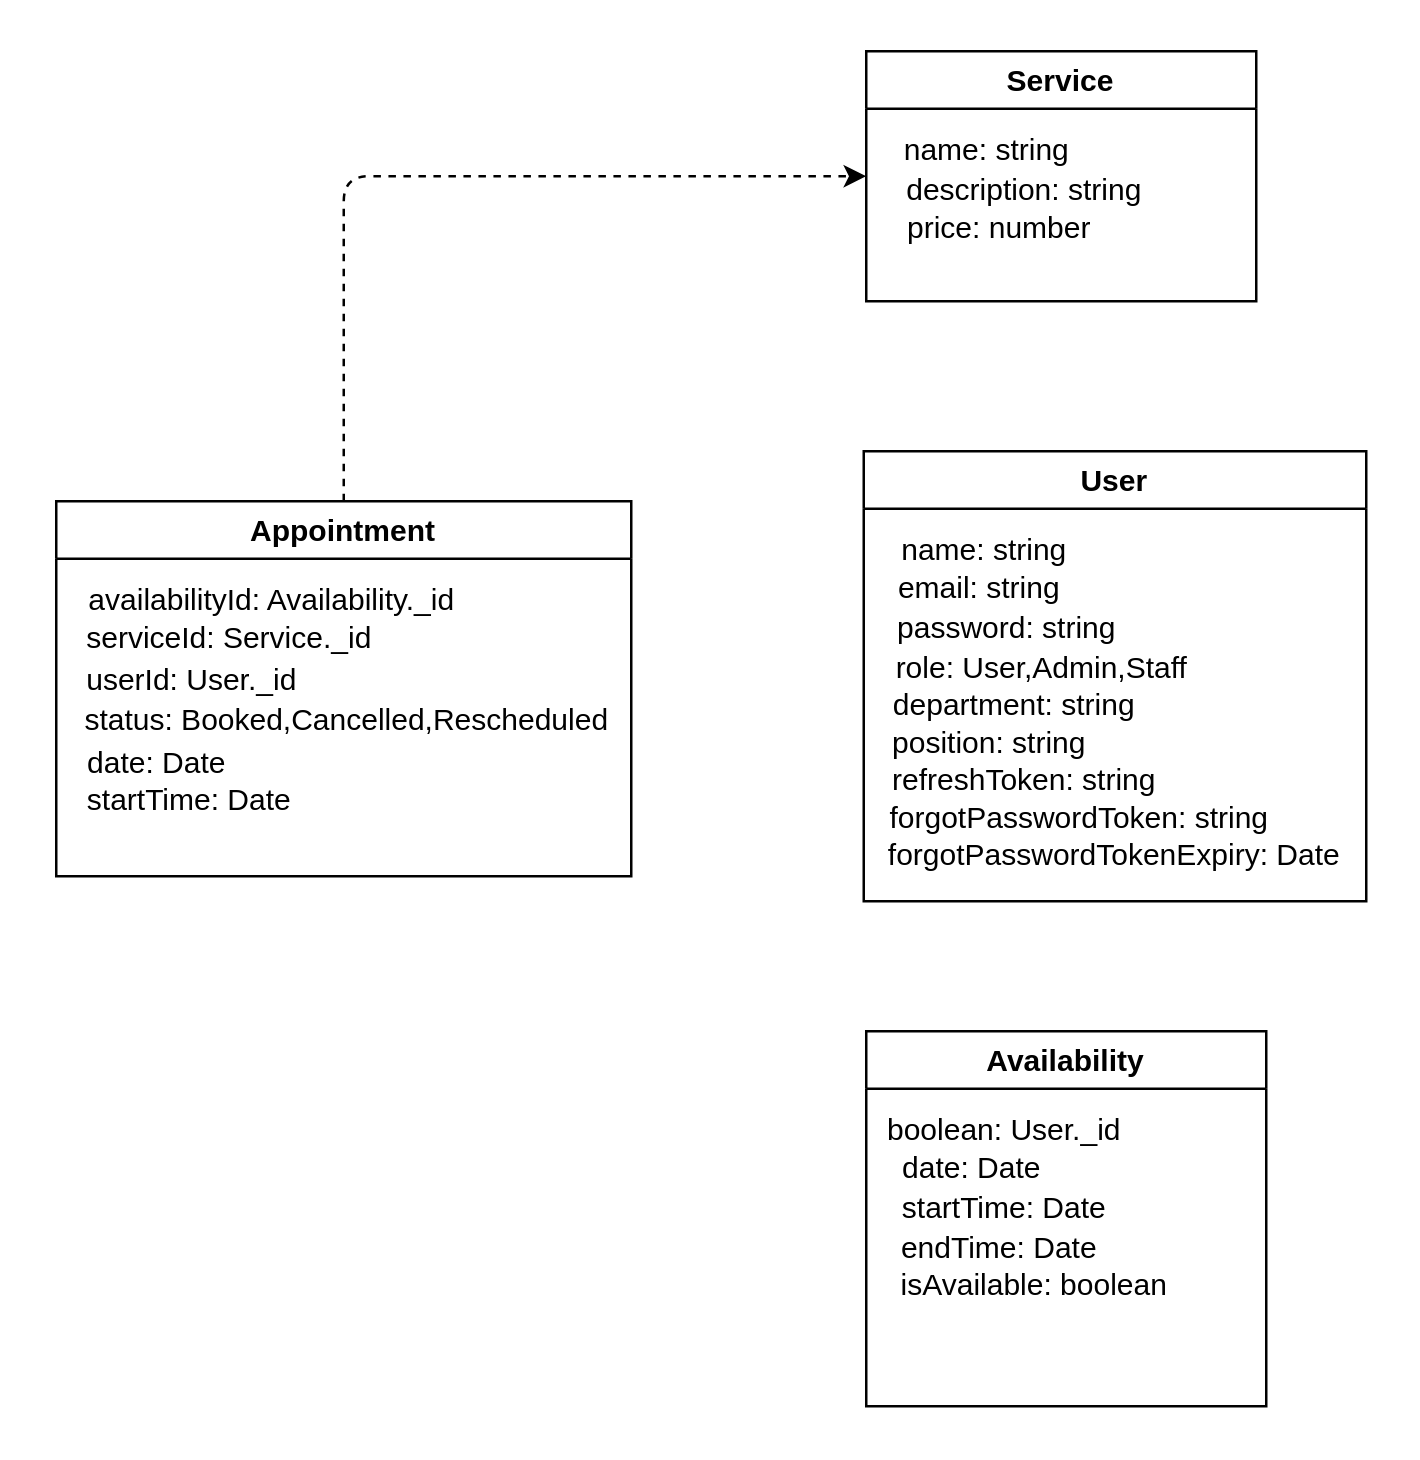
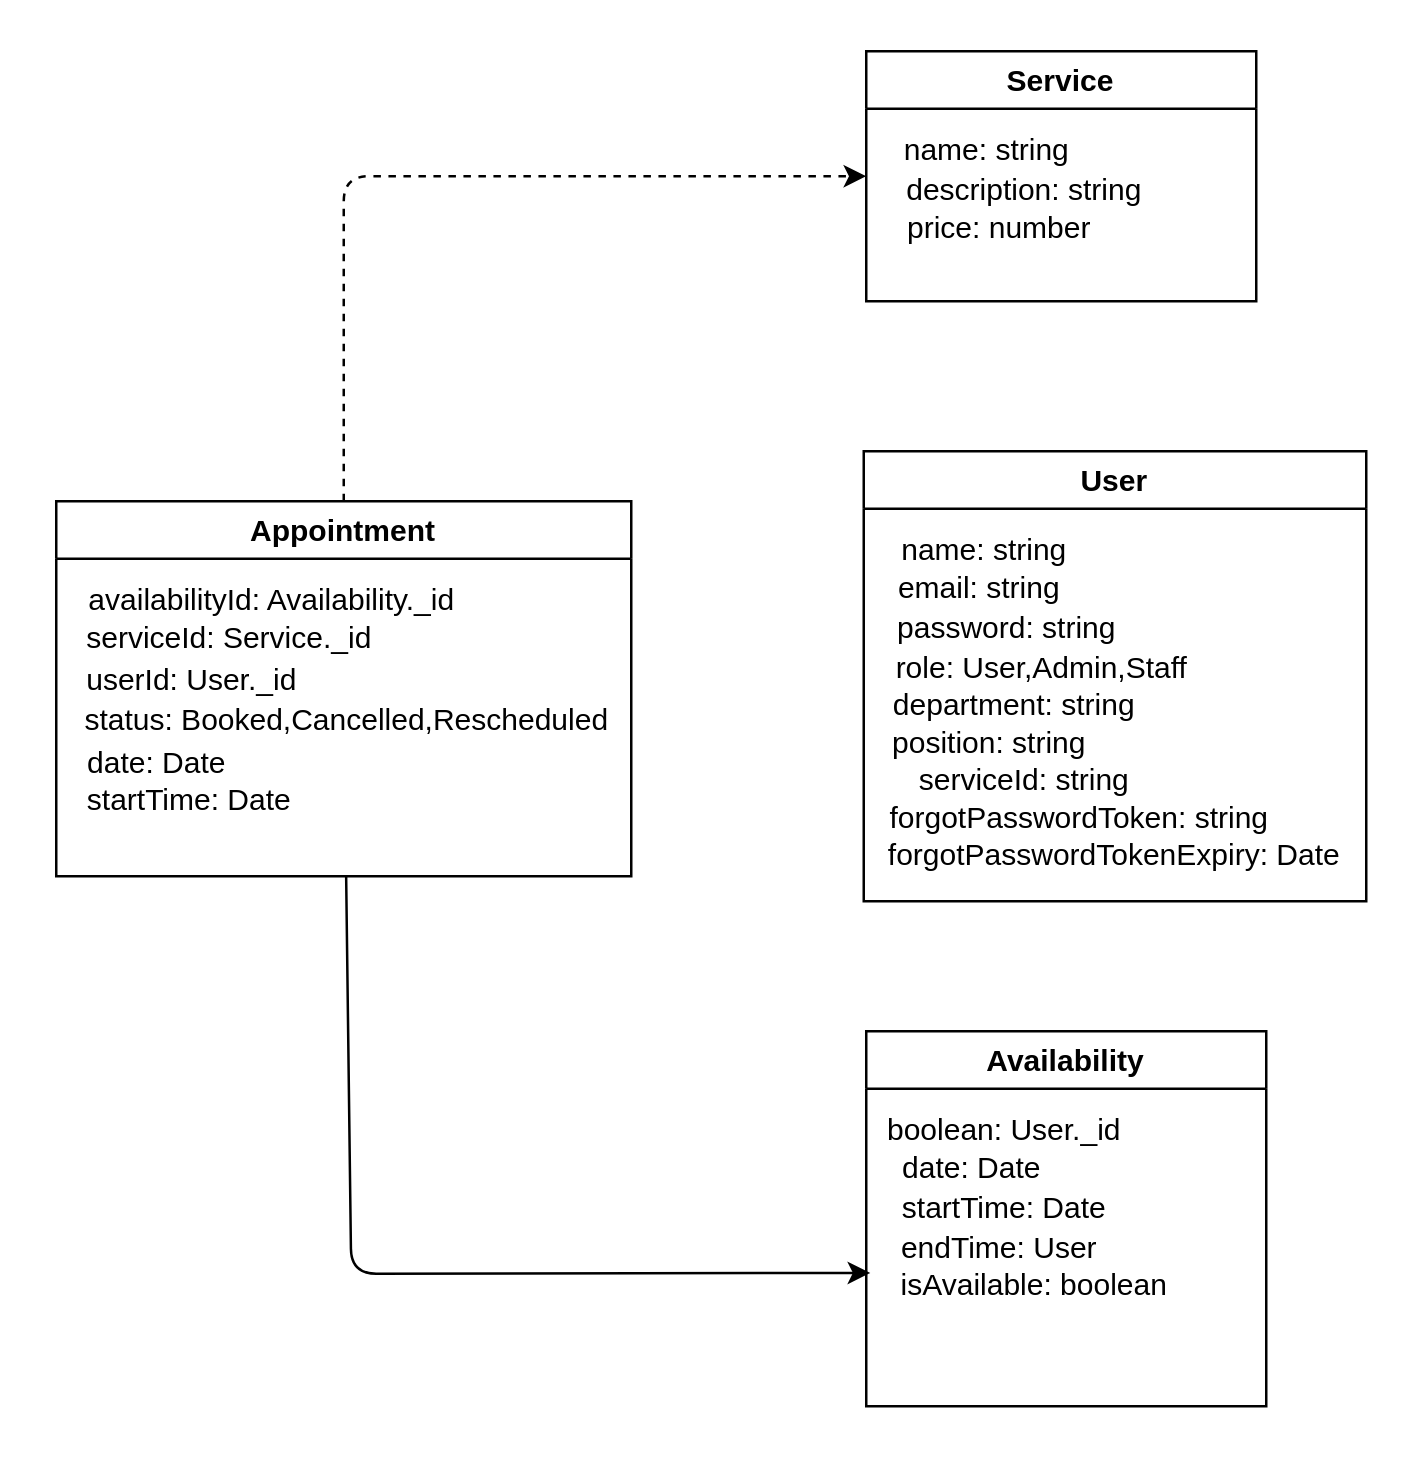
node "refreshToken: string": label "refreshToken: string" -> "serviceId: string"
node "endTime: Date": label "endTime: Date" -> "endTime: User"
edge "Appointment" -> "isAvailable: boolean": added
